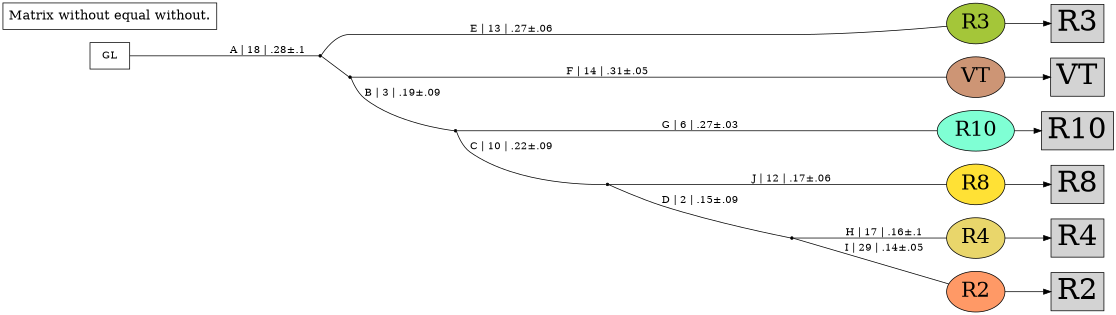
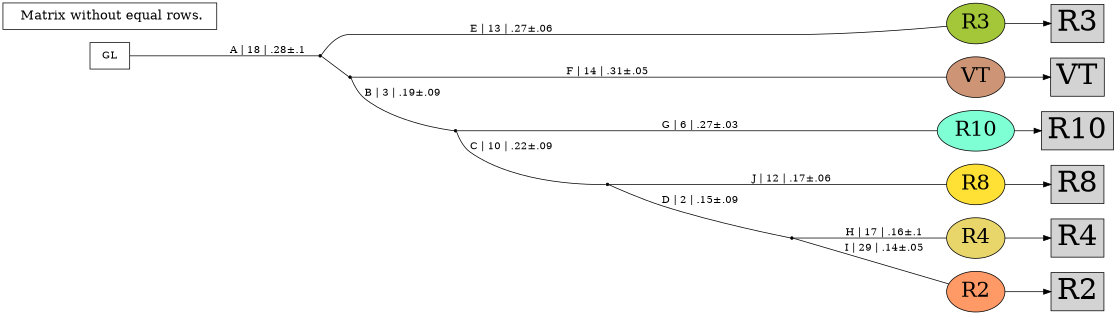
node "Matrix without equal without.": label "Matrix without equal without." -> "Matrix without equal rows."
